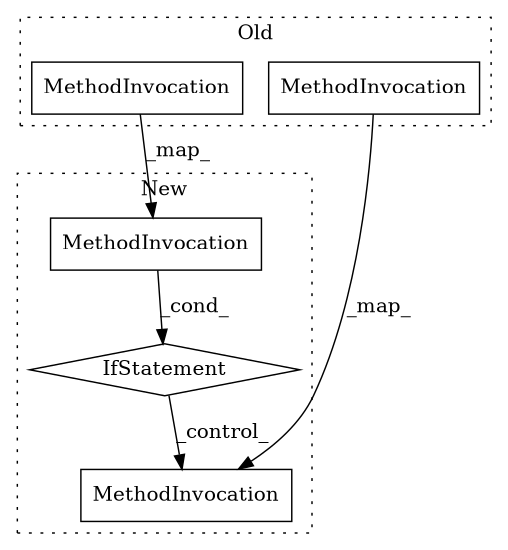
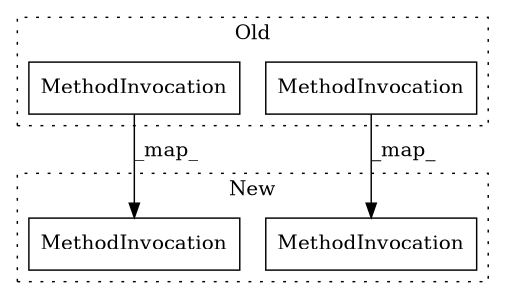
node "IfStatement": removed
